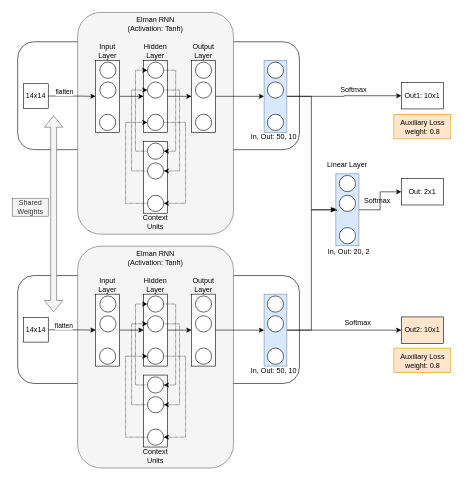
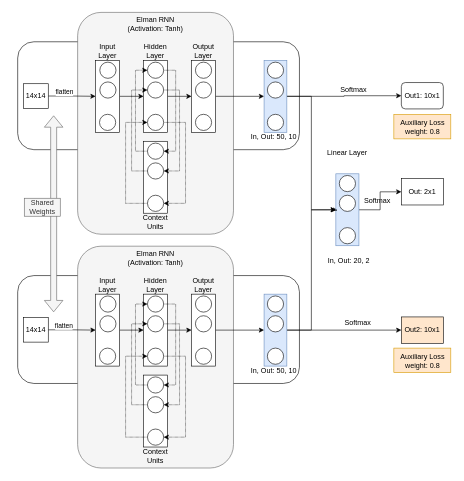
node "Out1: 10x1": shape rectangle -> rounded rectangle
node "Linear Layer": moved (348, 165) -> (348, 153)
node "Shared Weights": moved (30, 207) -> (42, 207)
node "In, Out: 20, 2": moved (349, 252) -> (349, 261)
